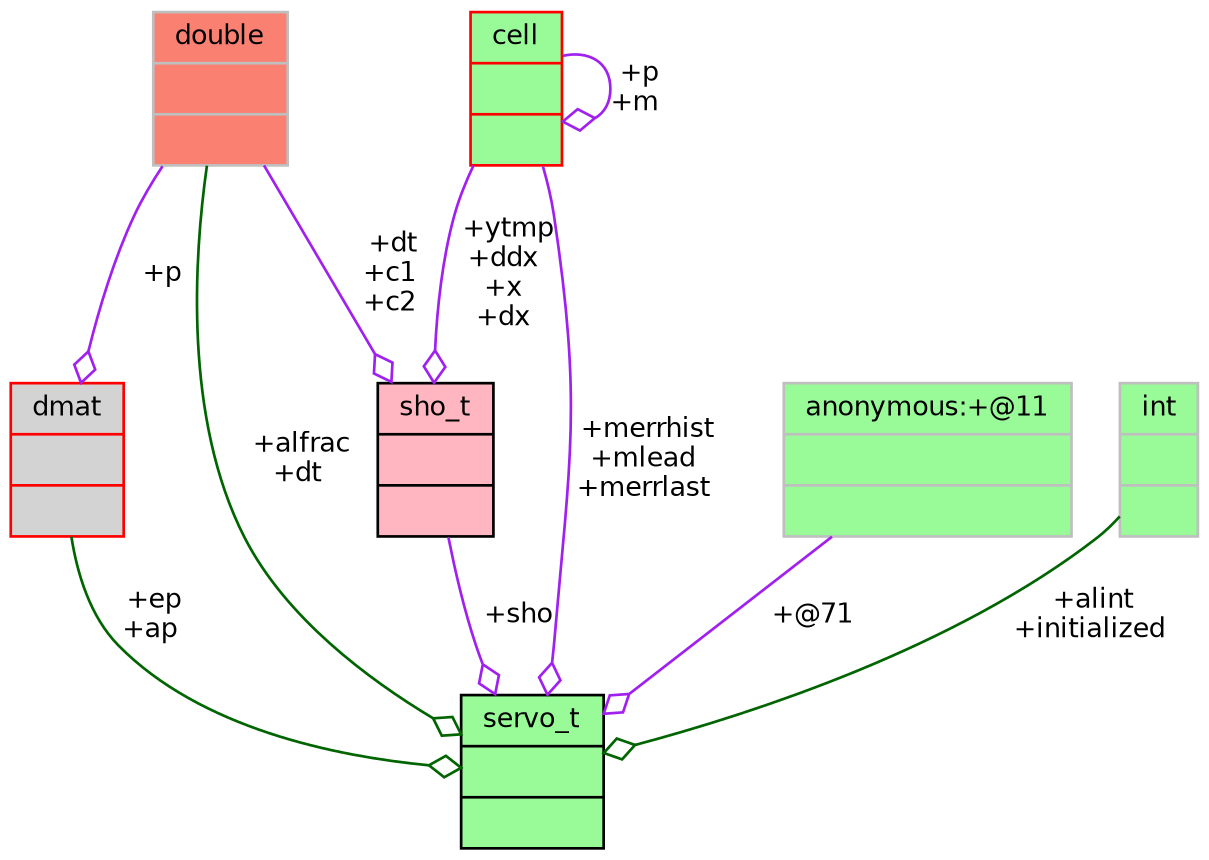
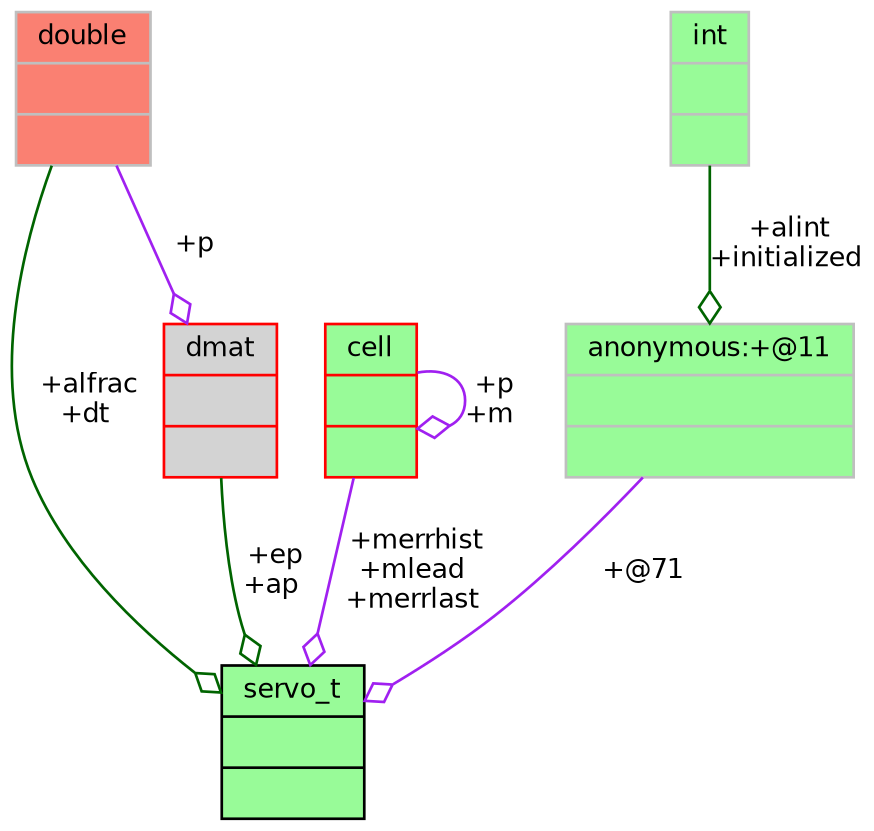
node "sho_t": removed
edge "int" -> "servo_t": now "int" -> "anonymous:+@11"
